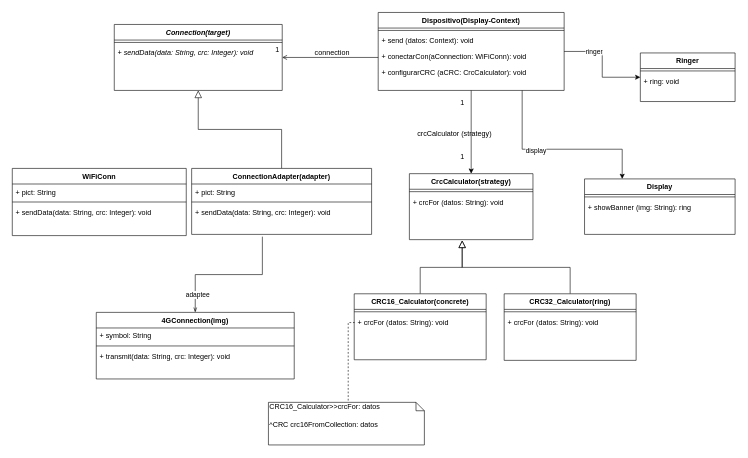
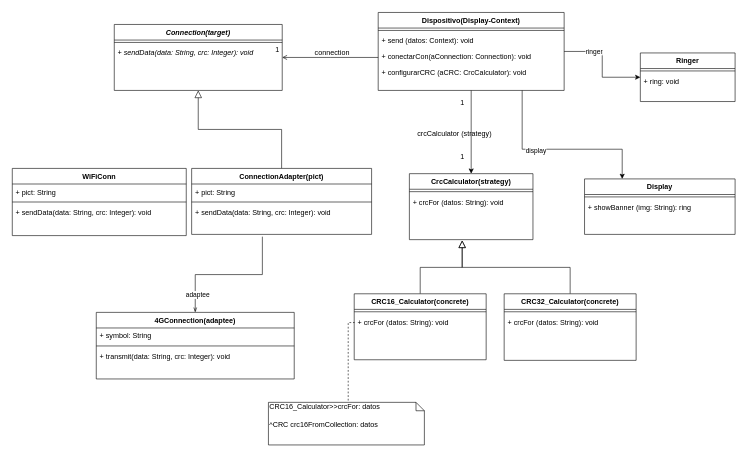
node "+ conectarCon(aConnection: WiFiConn): void": label "+ conectarCon(aConnection: WiFiConn): void" -> "+ conectarCon(aConnection: Connection): void"
node "ConnectionAdapter(adapter)": label "ConnectionAdapter(adapter)" -> "ConnectionAdapter(pict)"
node "CRC32_Calculator(ring)": label "CRC32_Calculator(ring)" -> "CRC32_Calculator(concrete)"
node "4GConnection(img)": label "4GConnection(img)" -> "4GConnection(adaptee)"
